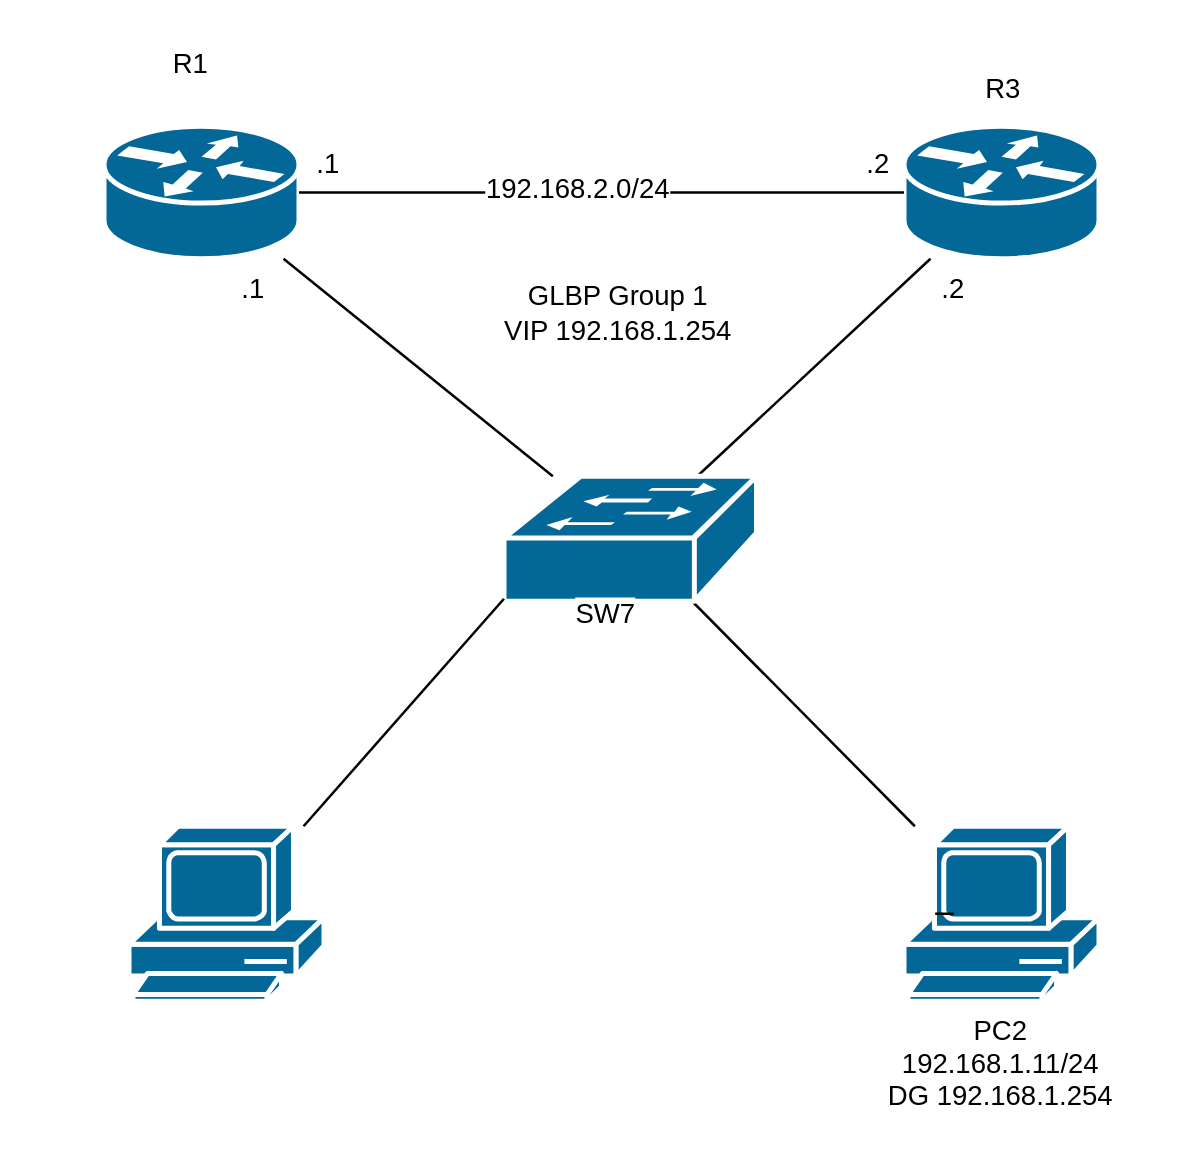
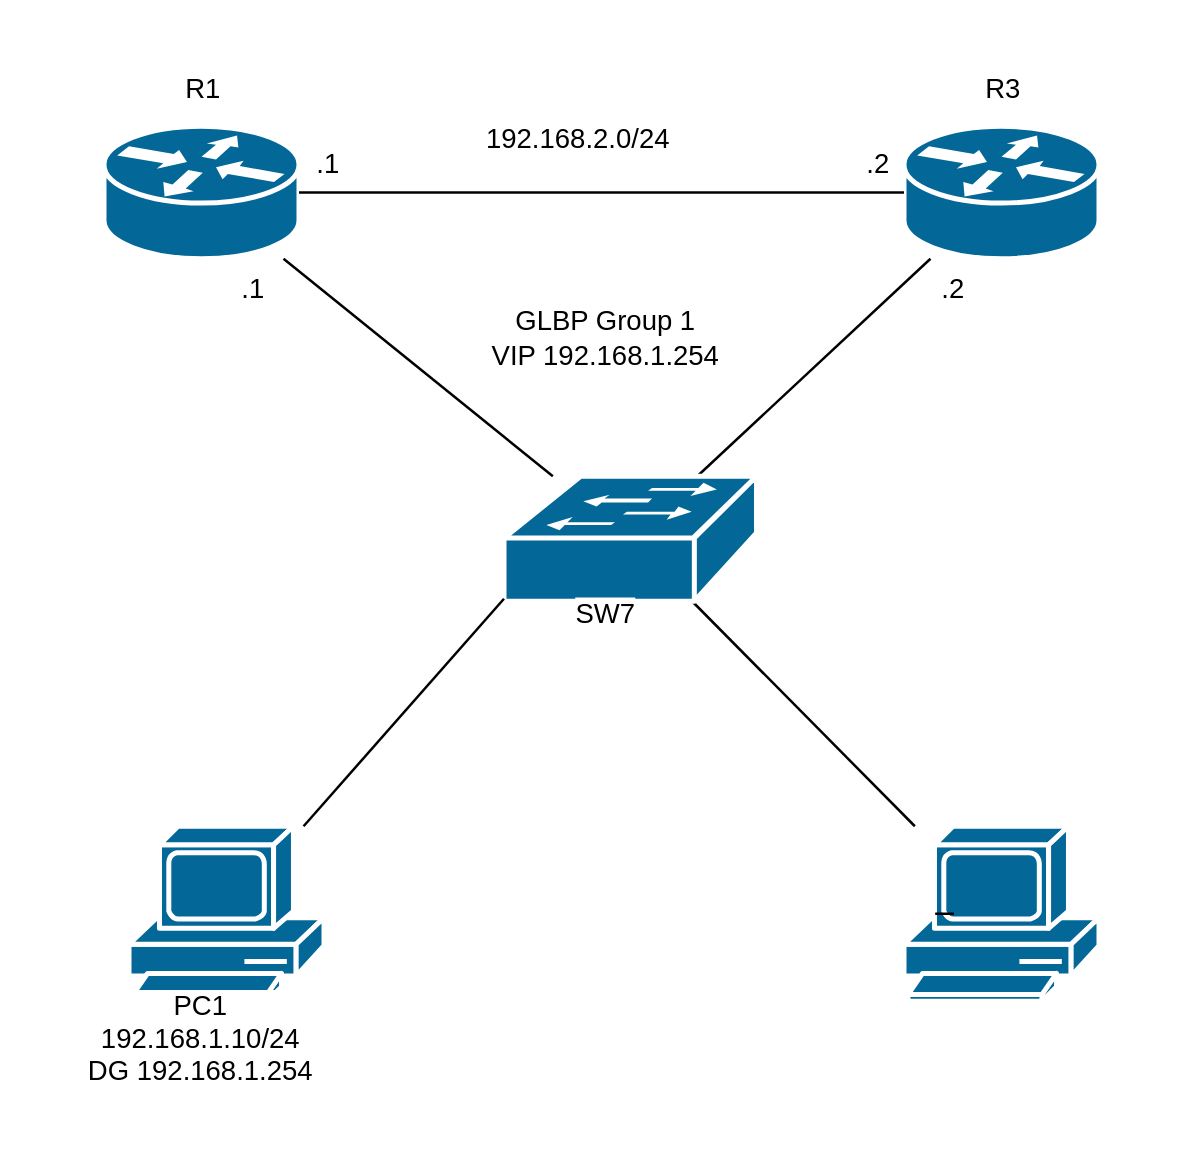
node "R1": moved (191, 64) -> (204, 89)
node "192.168.2.0/24": moved (579, 189) -> (579, 139)
node "GLBP Group 1 VIP 192.168.1.254": moved (618, 314) -> (605, 339)
node "PC1 192.168.1.10/24 DG 192.168.1.254": added
node "PC2 192.168.1.11/24 DG 192.168.1.254": removed
